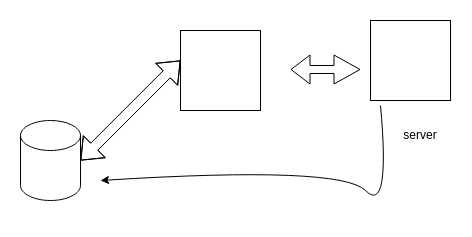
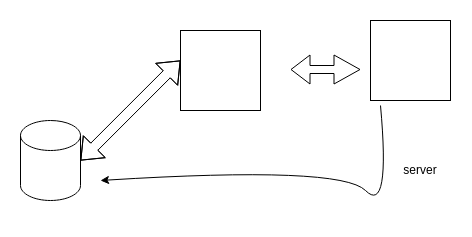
node "server": moved (421, 136) -> (421, 171)
